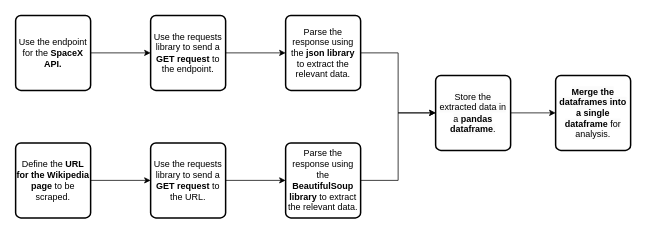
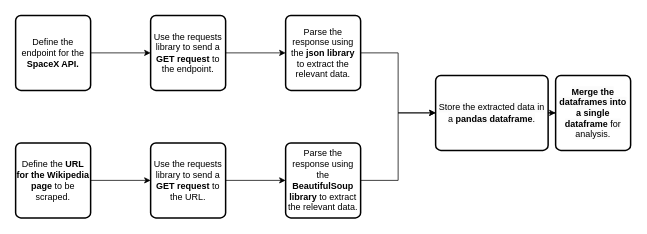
node "Use the endpoint for the SpaceX API.": label "Use the endpoint for the SpaceX API." -> "Define the endpoint for the SpaceX API."
node "Store the extracted data in a pandas dataframe.": size 75x75 -> 113x75
